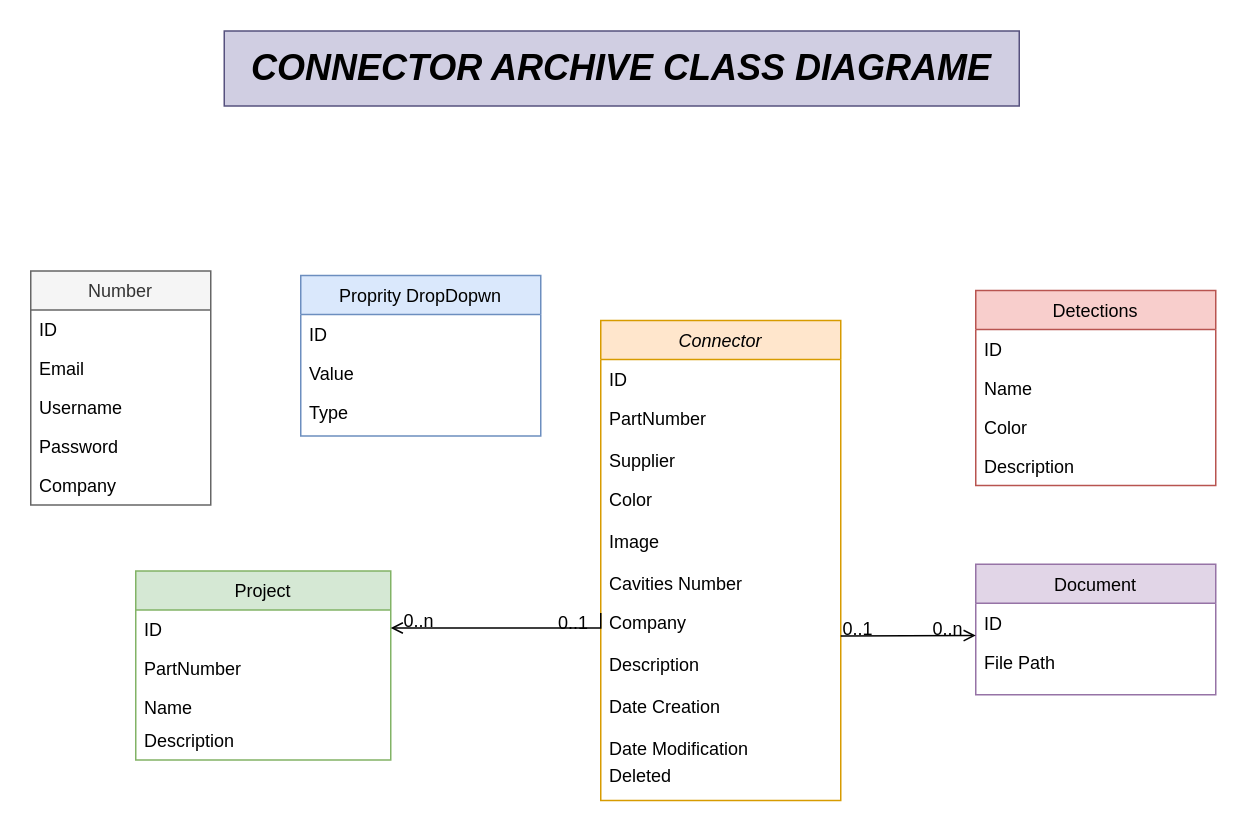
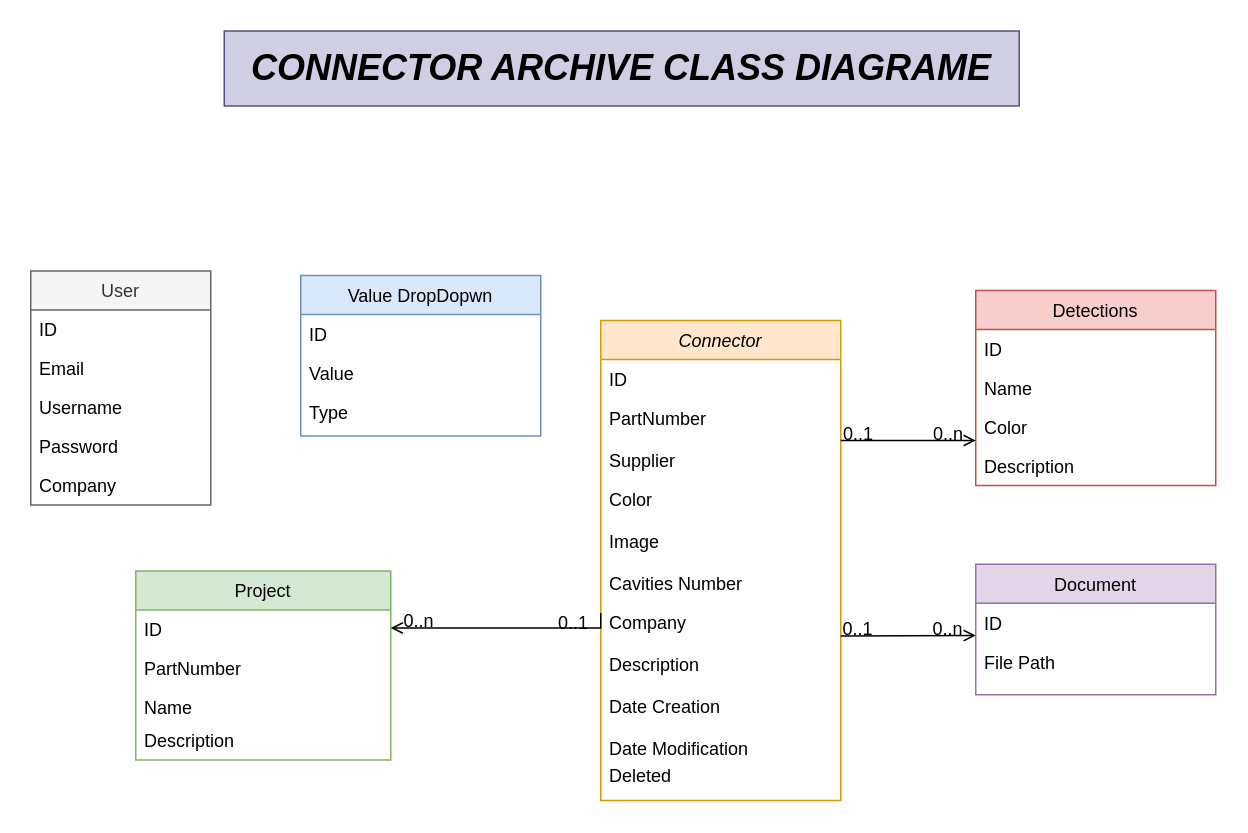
node "Number": label "Number" -> "User"
node "Proprity DropDopwn": label "Proprity DropDopwn" -> "Value DropDopwn"
edge "Connector" -> "Detections": added, labels "0..1", "0..n"
